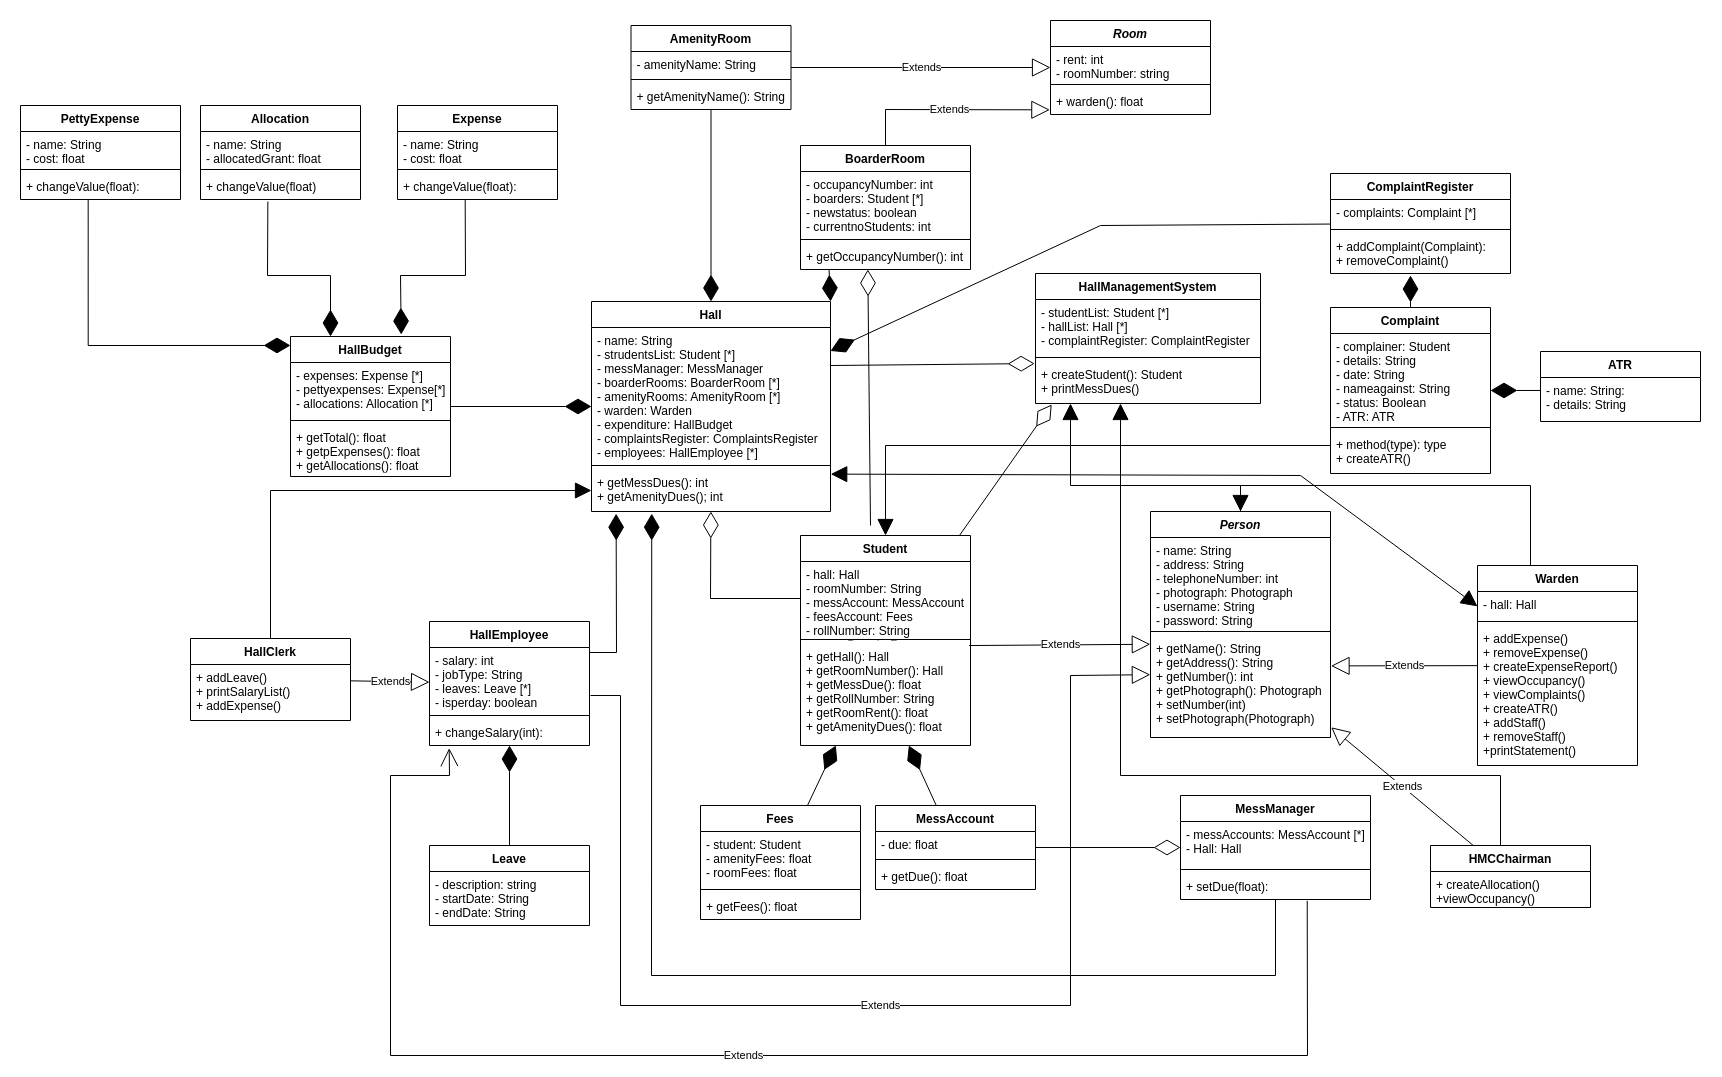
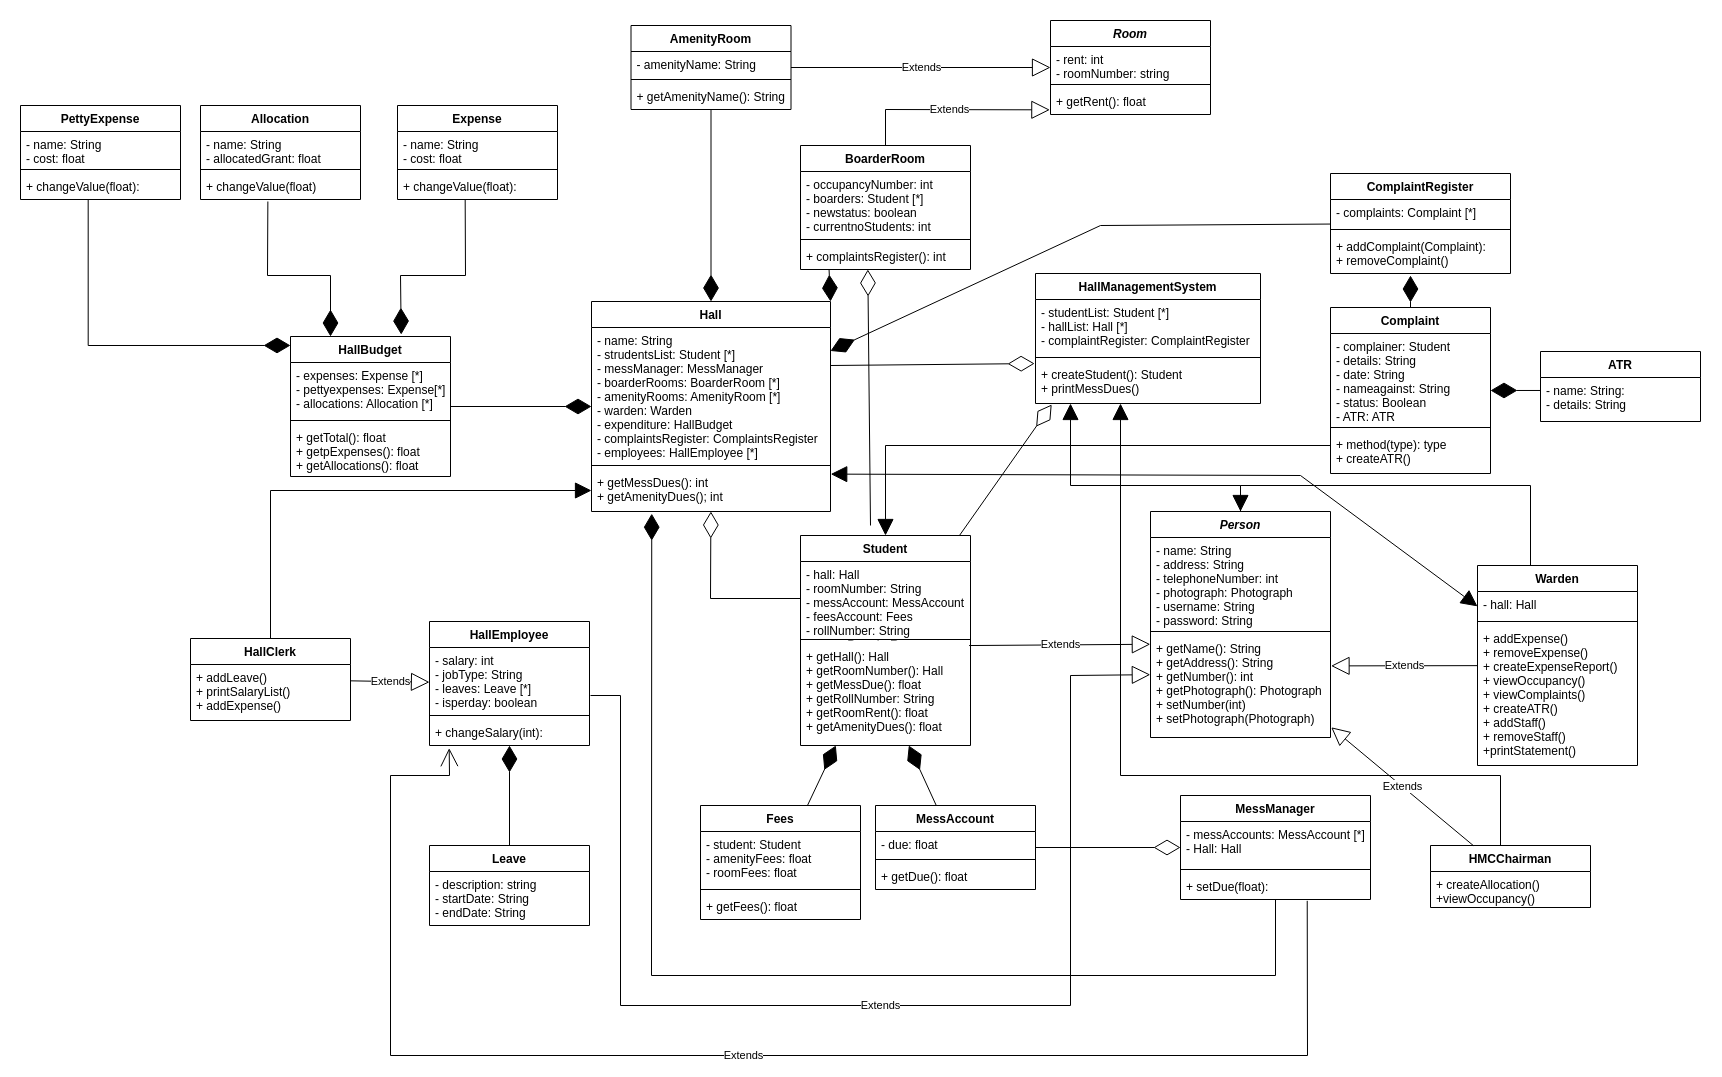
node "+ warden(): float": label "+ warden(): float" -> "+ getRent(): float"
node "+ getOccupancyNumber(): int": label "+ getOccupancyNumber(): int" -> "+ complaintsRegister(): int"
edge "HallEmployee" -> "+ getMessDues(): int + getAmenityDues(); int": removed
